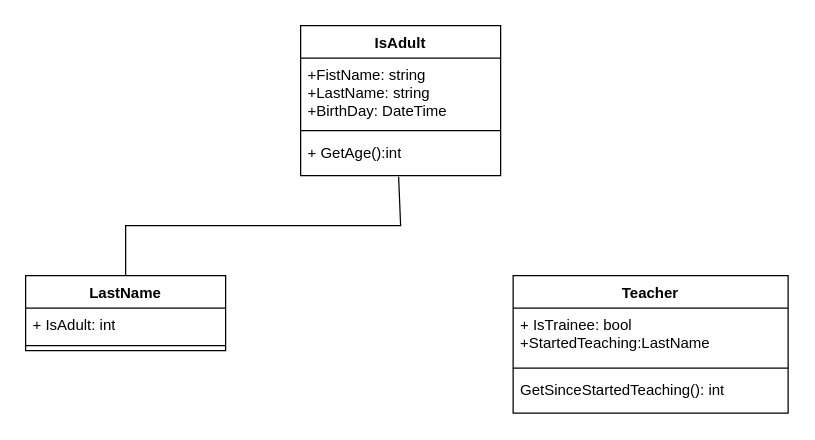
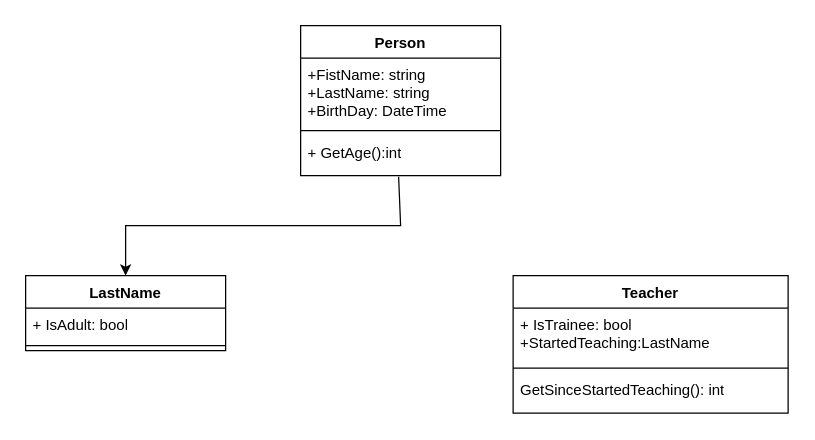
node "IsAdult": label "IsAdult" -> "Person"
edge "+ GetAge():int" -- "LastName": arrowhead none -> classic
node "+ IsAdult: int": label "+ IsAdult: int" -> "+ IsAdult: bool"
